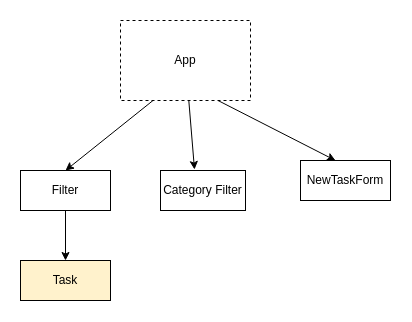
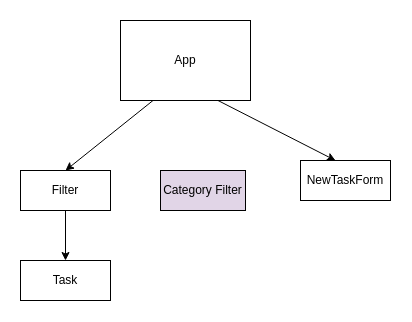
node "App": style dashed -> solid
edge "App" -> "Category Filter": removed
node "Category Filter": fillcolor #ffffff -> #e1d5e7
node "Task": fillcolor #fff2cc -> #ffffff
